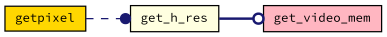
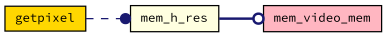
node "get_h_res": label "get_h_res" -> "mem_h_res"
node "get_video_mem": label "get_video_mem" -> "mem_video_mem"
